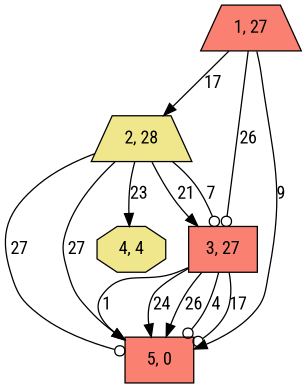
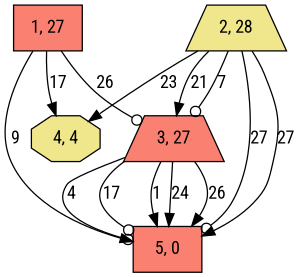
node "1, 27": shape trapezium -> box
edge "1, 27" -> "2, 28": now "1, 27" -> "4, 4"
node "3, 27": shape box -> trapezium
